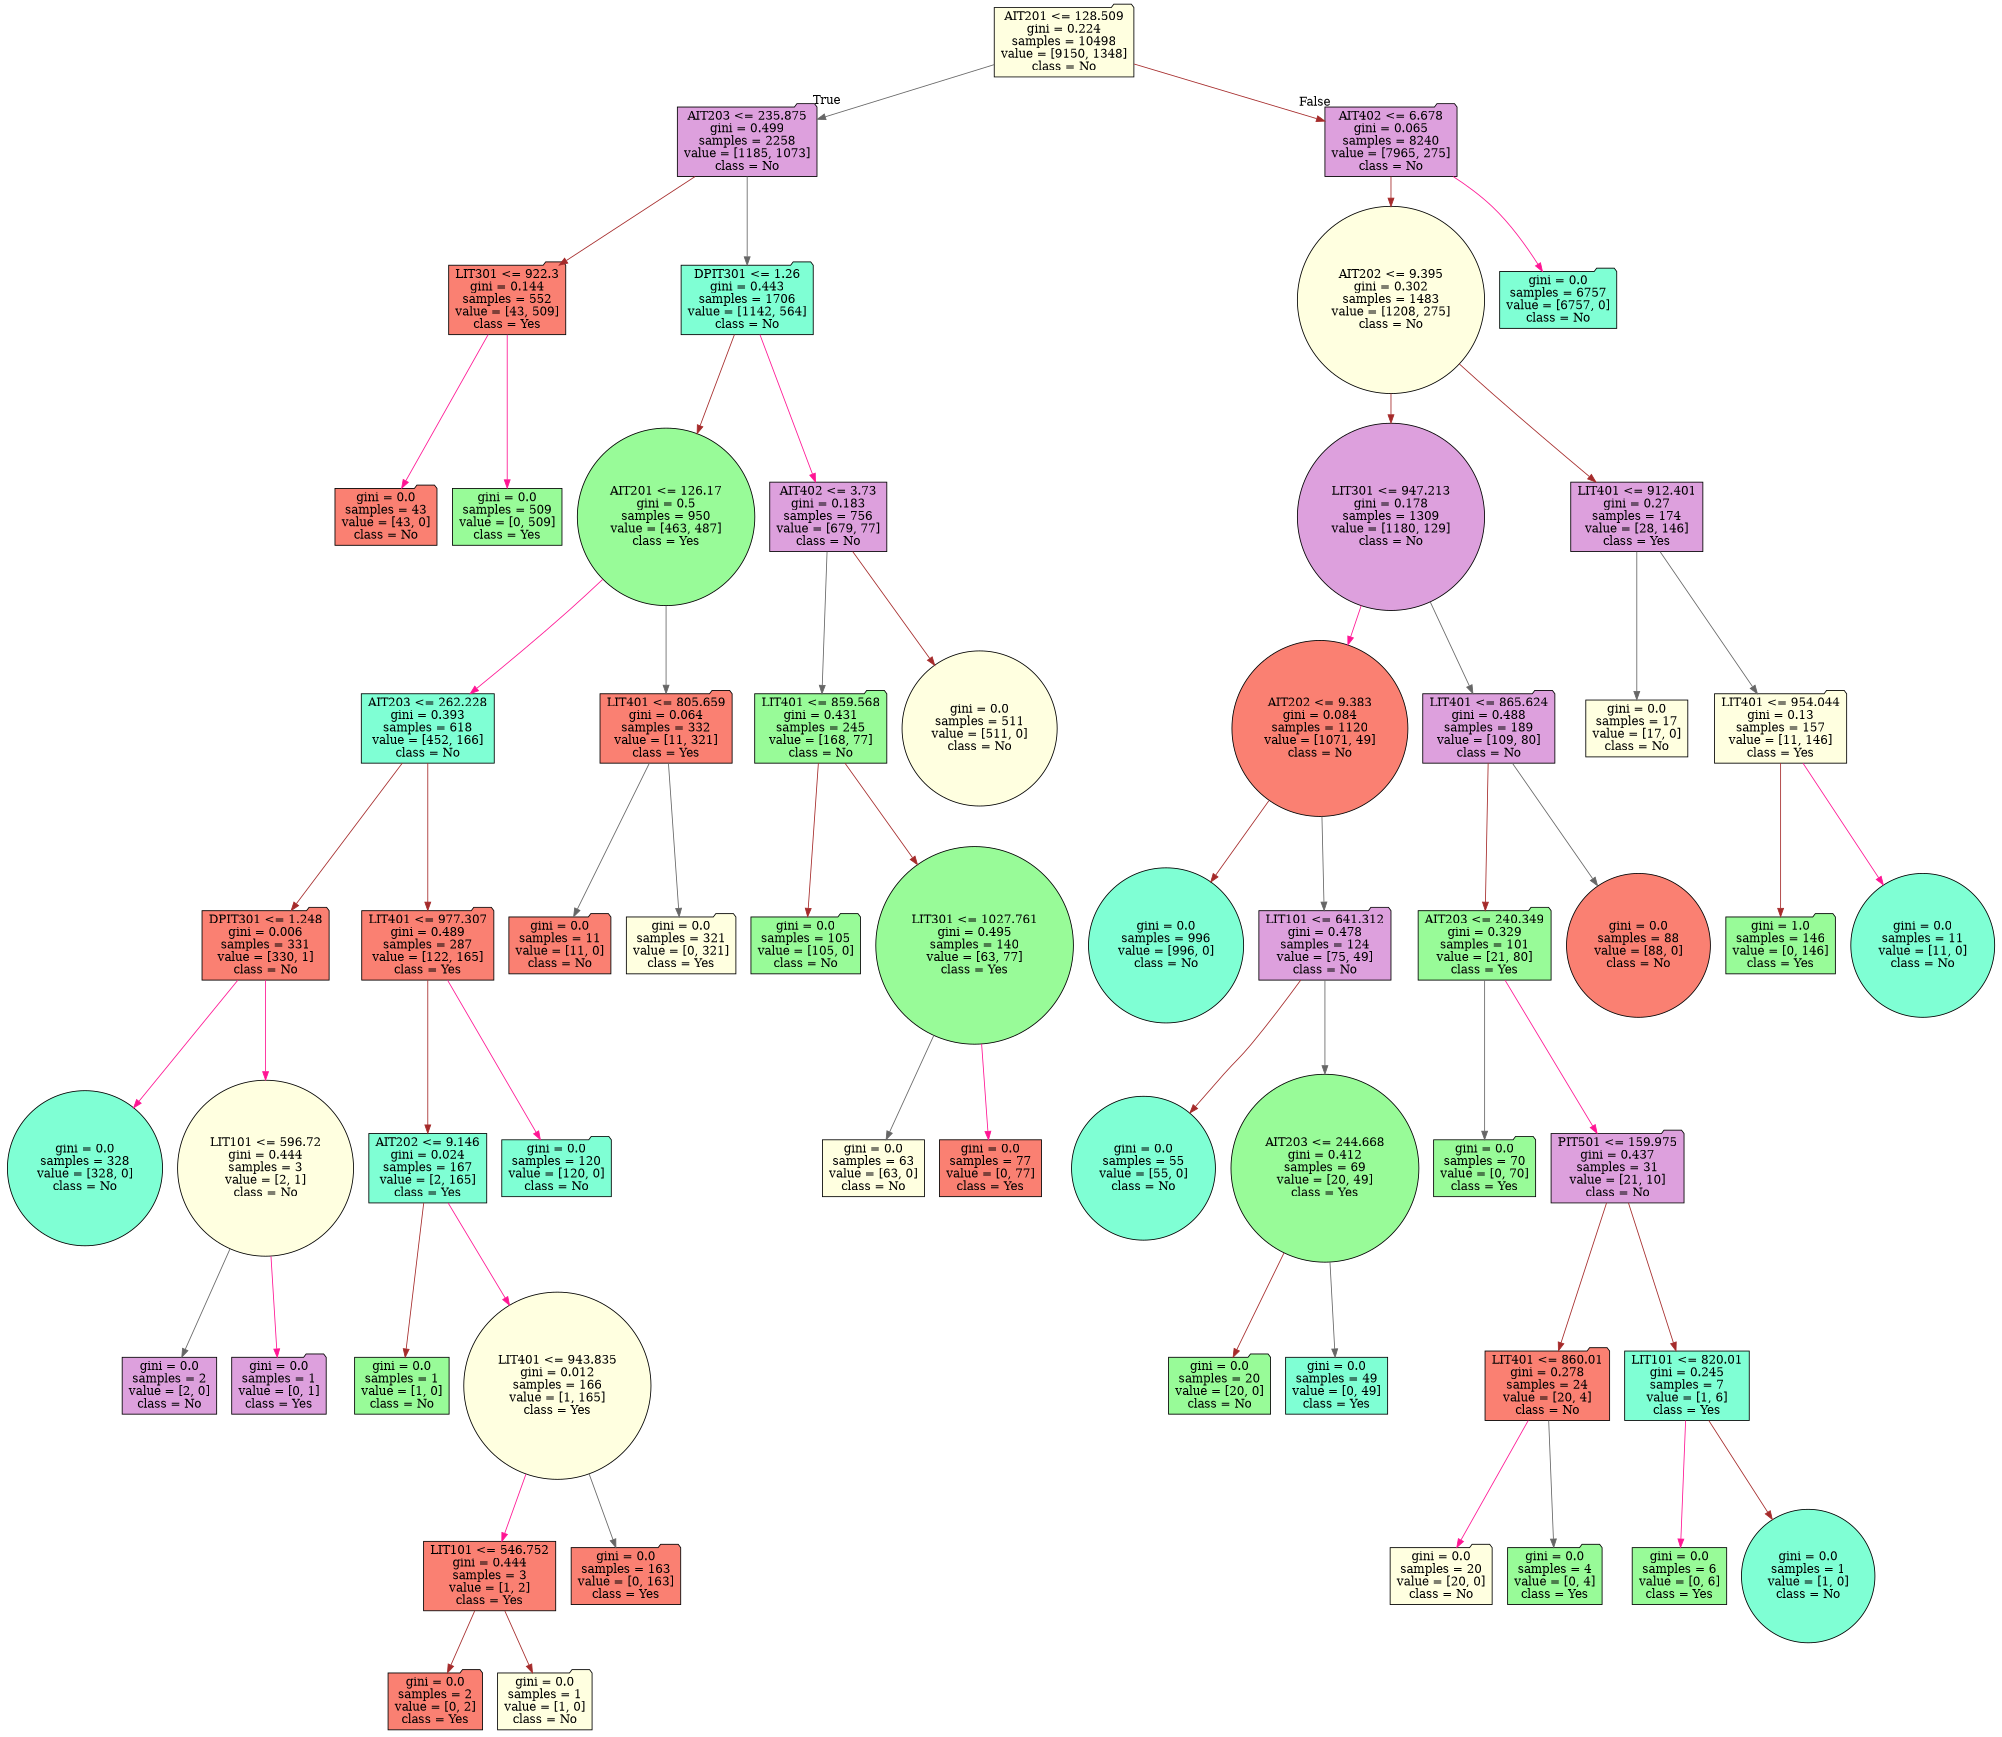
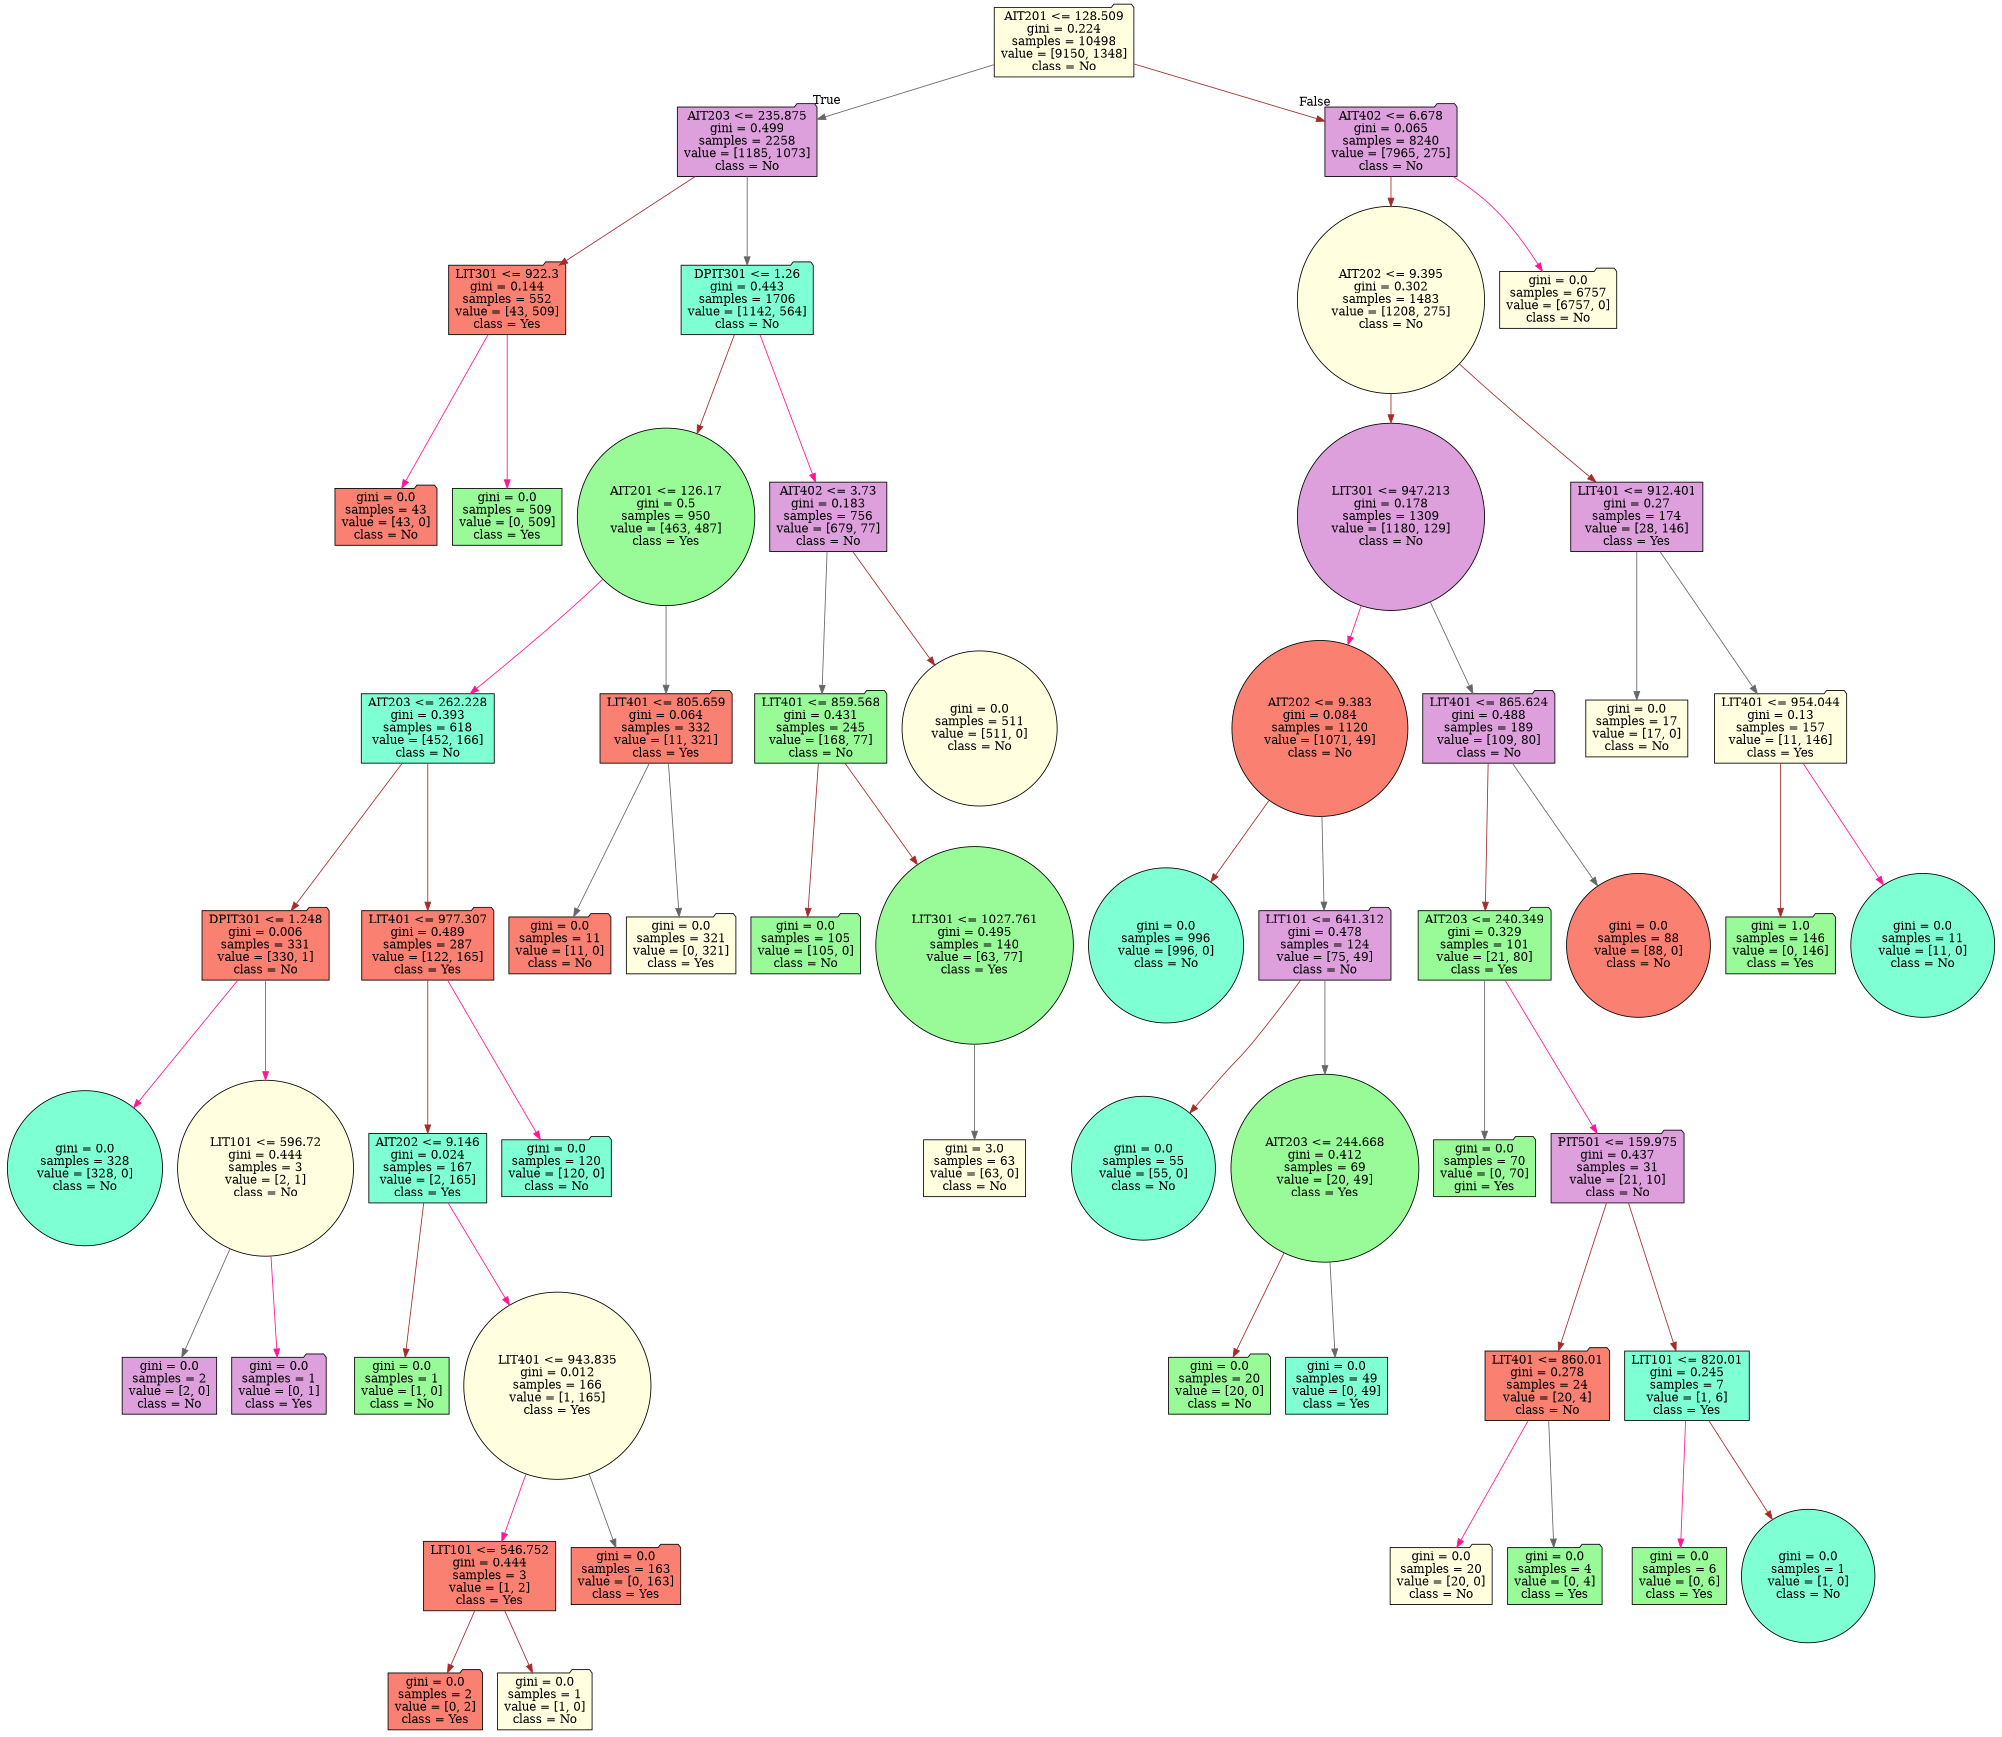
node "gini = 0.0 samples = 6757 value = [6757, 0] class = No": fillcolor aquamarine -> lightyellow
node "gini = 0.0 samples = 63 value = [63, 0] class = No": label "gini = 0.0 samples = 63 value = [63, 0] class = No" -> "gini = 3.0 samples = 63 value = [63, 0] class = No"
node "gini = 0.0 samples = 77 value = [0, 77] class = Yes": removed
node "gini = 0.0 samples = 70 value = [0, 70] class = Yes": label "gini = 0.0 samples = 70 value = [0, 70] class = Yes" -> "gini = 0.0 samples = 70 value = [0, 70] gini = Yes"
